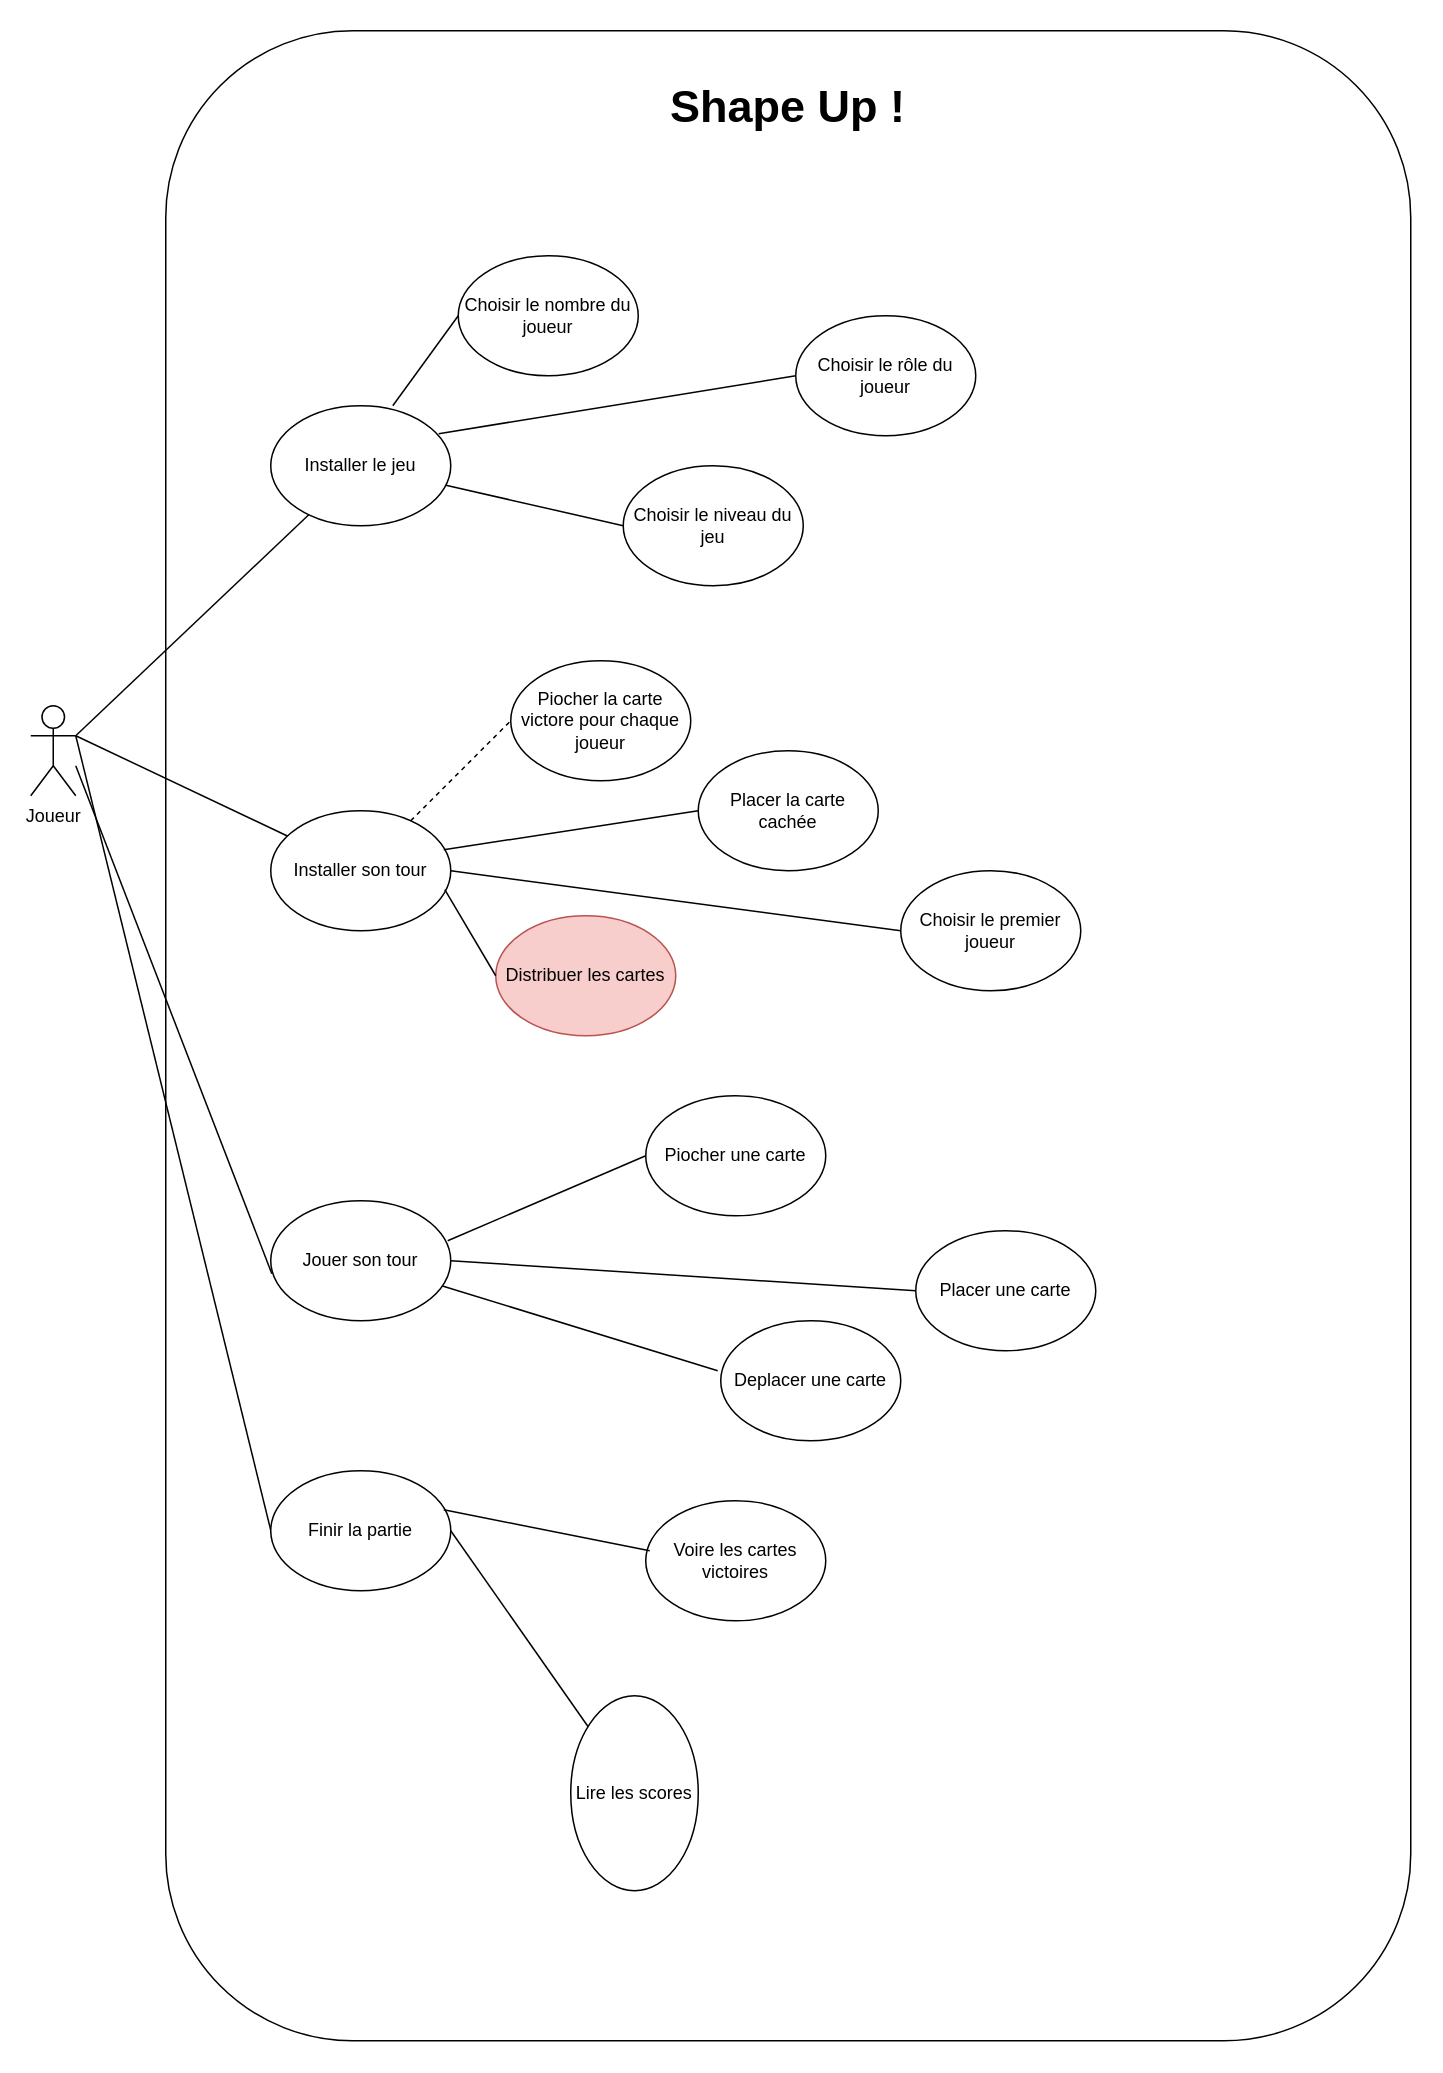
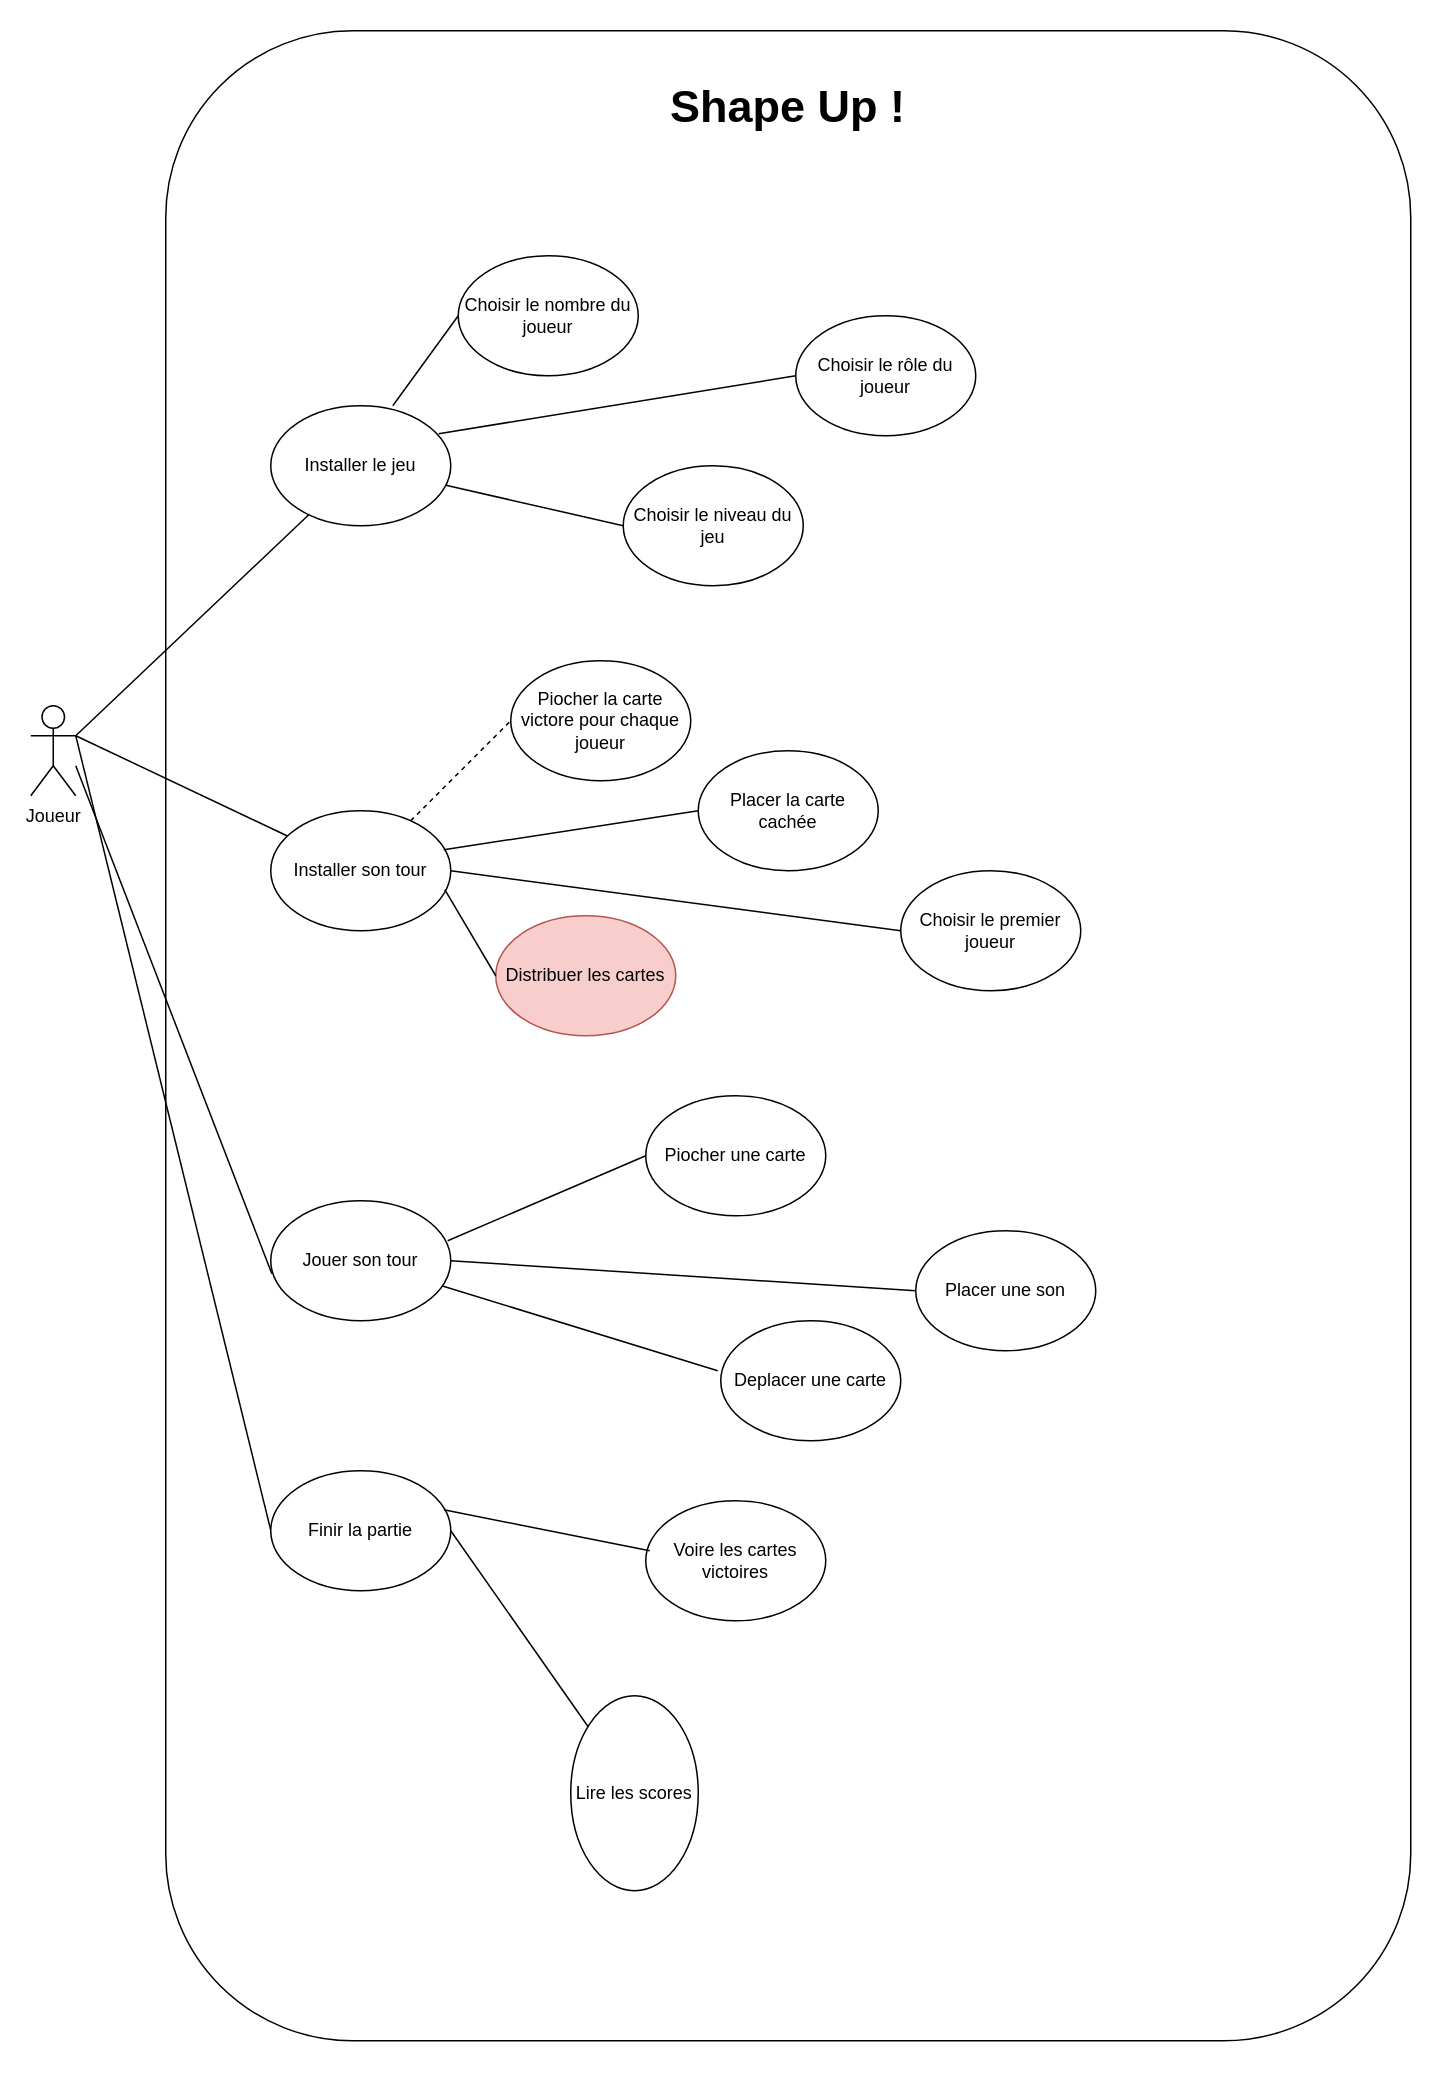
node "Placer une carte": label "Placer une carte" -> "Placer une son"
